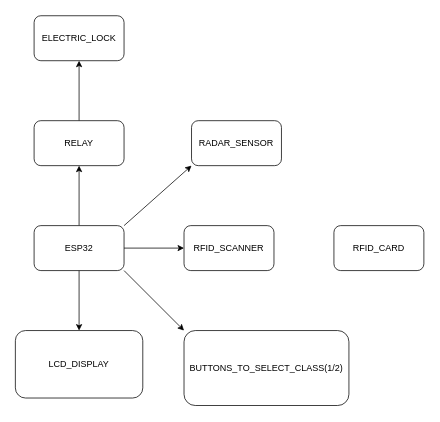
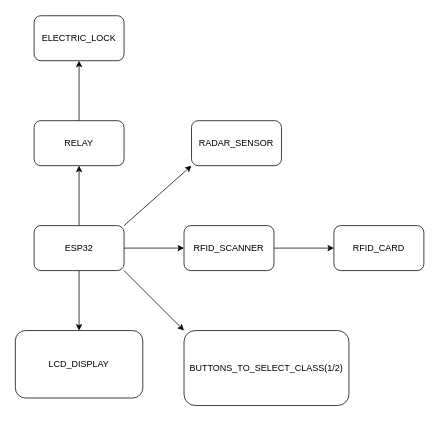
edge "RFID_SCANNER" -> "RFID_CARD": added
